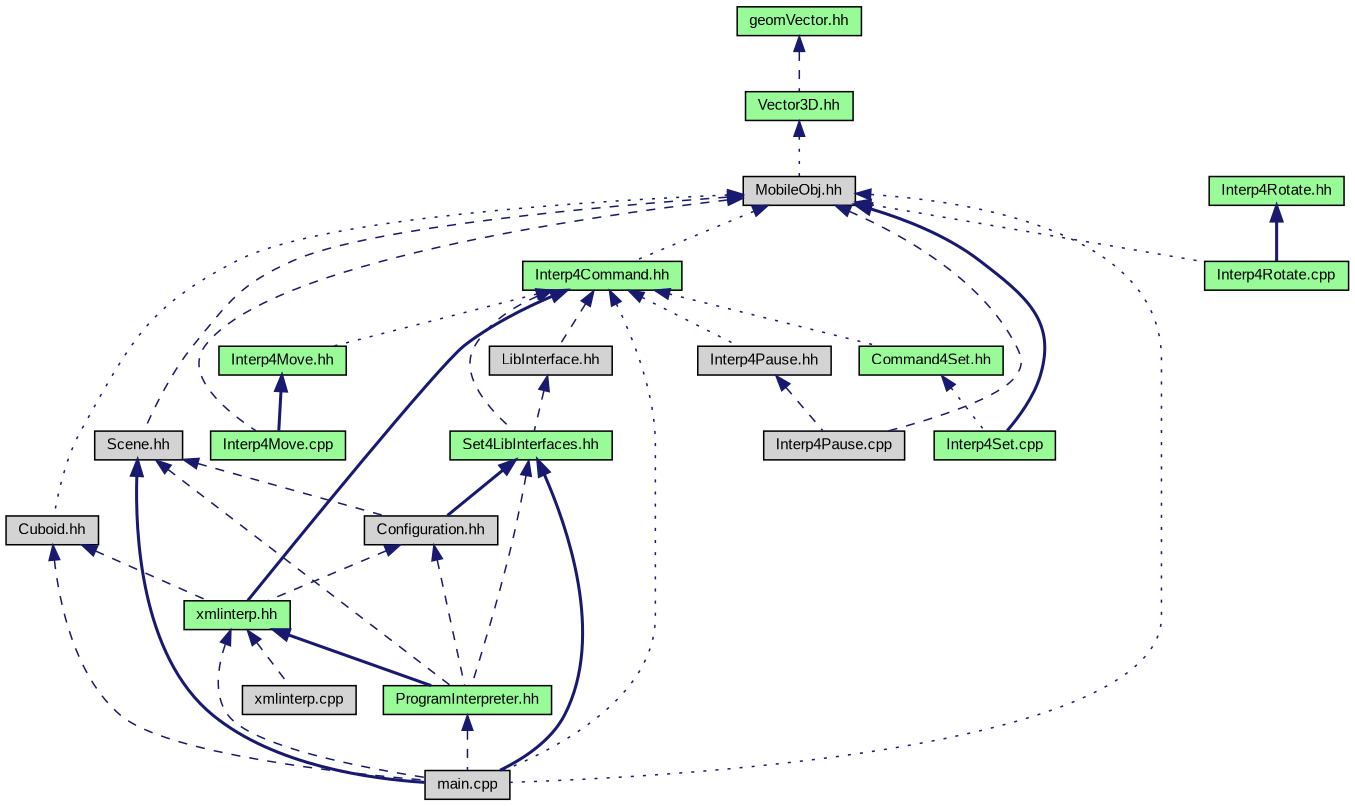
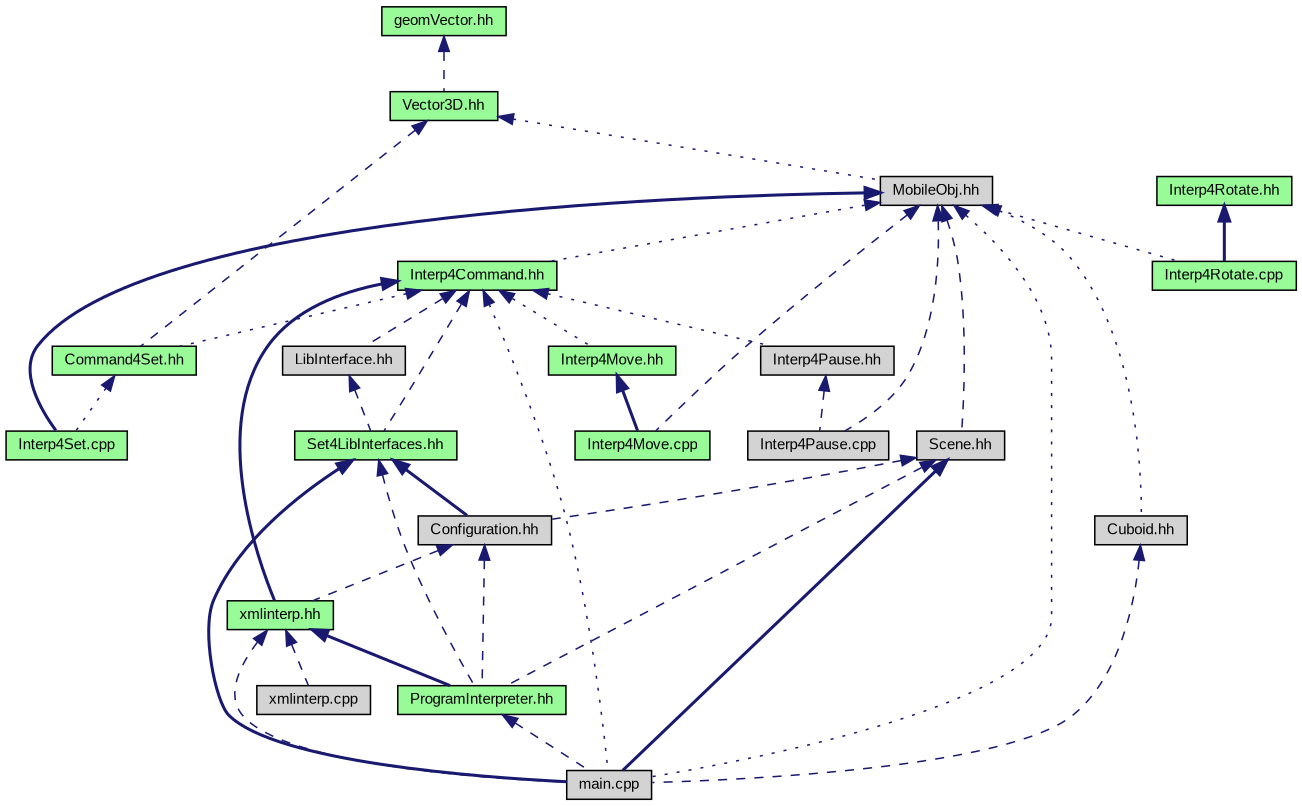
edge "Command4Set.hh" -> "Vector3D.hh": added
edge "xmlinterp.hh" -> "Cuboid.hh": removed
